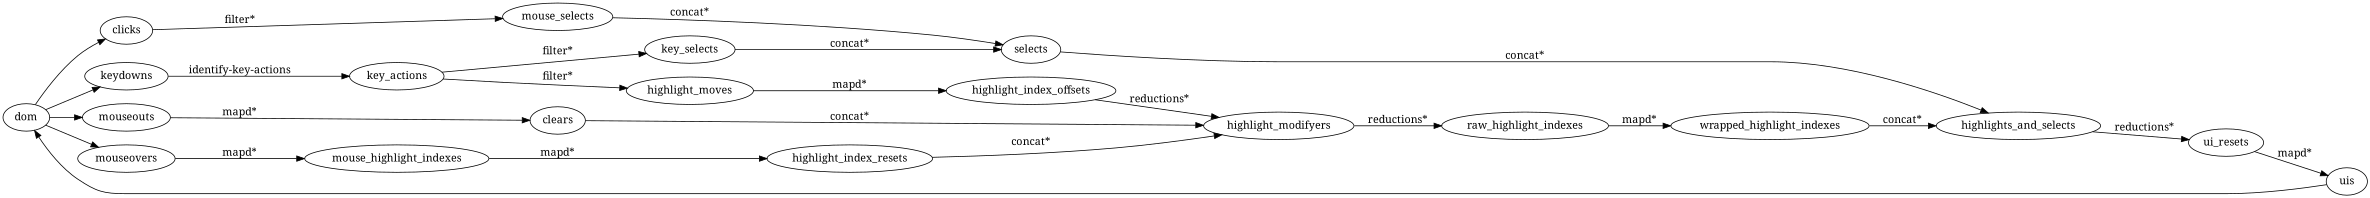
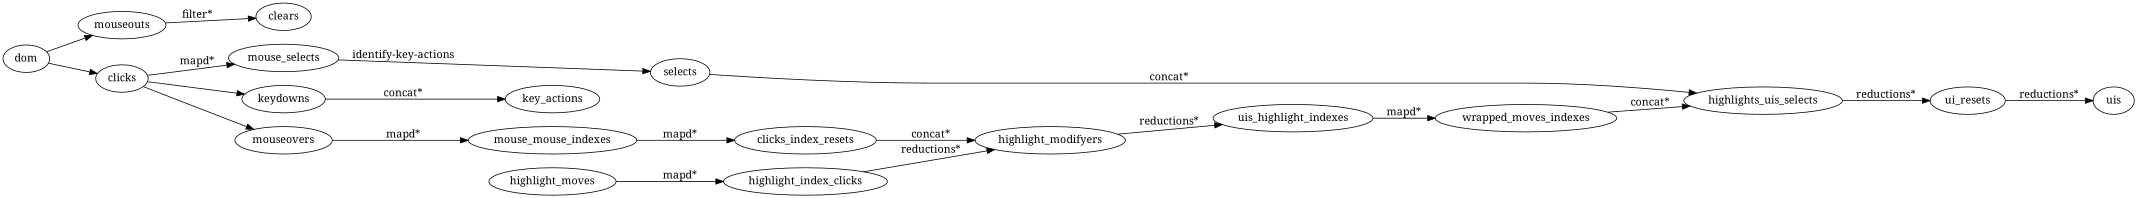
edge "mouse_selects" -> "selects": label "concat*" -> "identify-key-actions"
edge "clicks" -> "mouse_selects": label "filter*" -> "mapd*"
node "key_selects": removed
edge "keydowns" -> "key_actions": label "identify-key-actions" -> "concat*"
edge "key_actions" -> "highlight_moves": removed, label "filter*"
node "highlight_index_offsets": label "highlight_index_offsets" -> "highlight_index_clicks"
edge "dom" -> "keydowns": now "clicks" -> "keydowns"
edge "mouseouts" -> "clears": label "mapd*" -> "filter*"
edge "clears" -> "highlight_modifyers": removed, label "concat*"
node "raw_highlight_indexes": label "raw_highlight_indexes" -> "uis_highlight_indexes"
node "wrapped_highlight_indexes": label "wrapped_highlight_indexes" -> "wrapped_moves_indexes"
node "highlights_and_selects": label "highlights_and_selects" -> "highlights_uis_selects"
edge "dom" -> "mouseovers": now "clicks" -> "mouseovers"
edge "ui_resets" -> "uis": label "mapd*" -> "reductions*"
node "mouse_highlight_indexes": label "mouse_highlight_indexes" -> "mouse_mouse_indexes"
node "highlight_index_resets": label "highlight_index_resets" -> "clicks_index_resets"
edge "uis" -> "dom": removed
